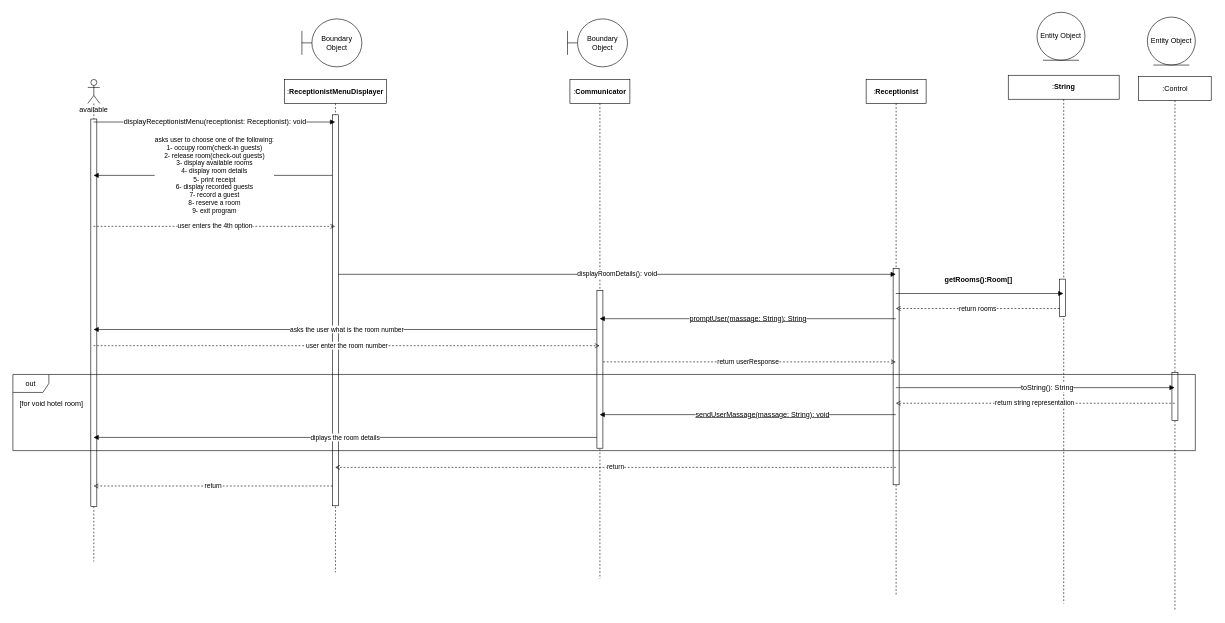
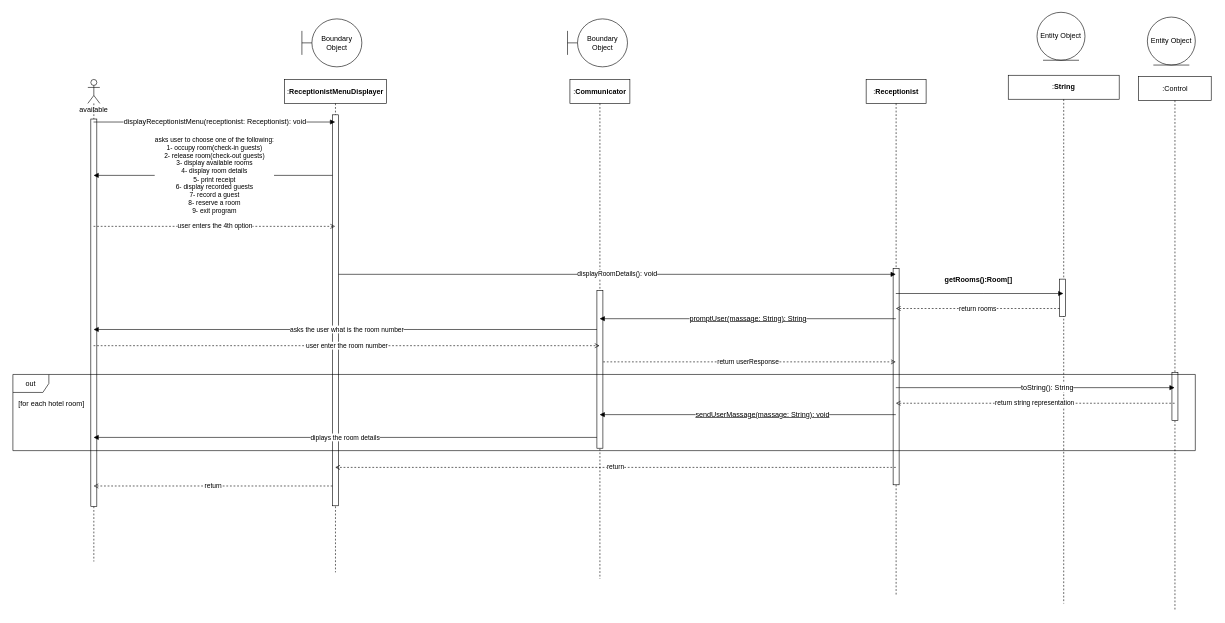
node "[for void hotel room]": label "[for void hotel room]" -> "[for each hotel room]"
